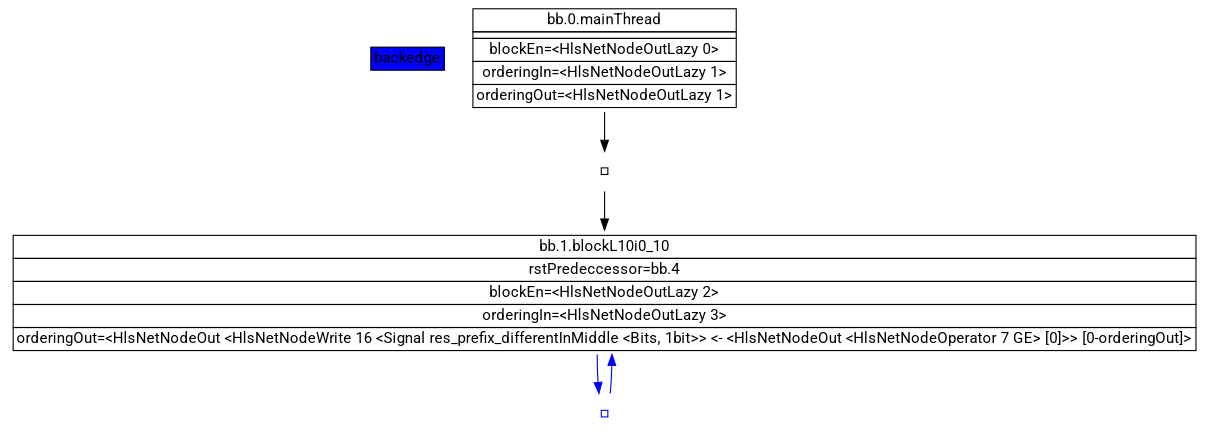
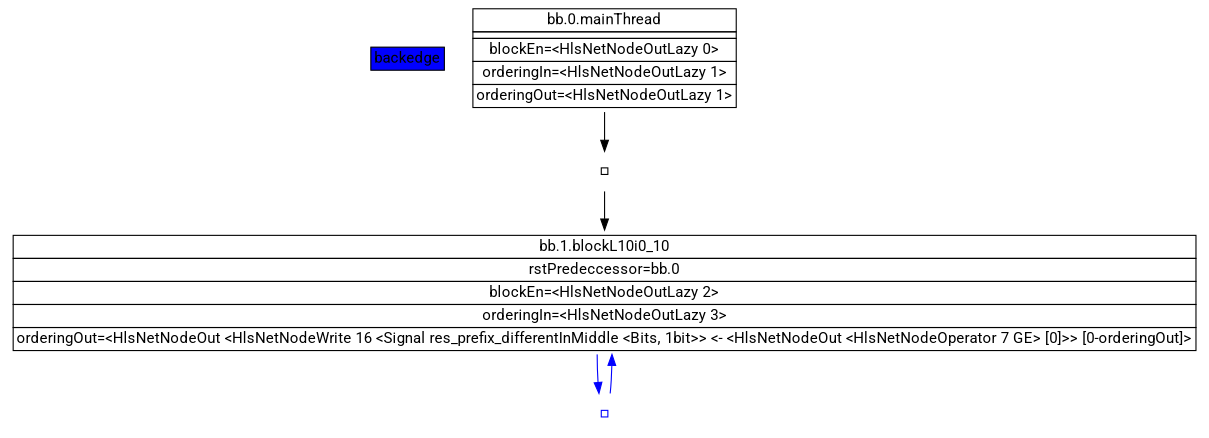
node "bb.1.blockL10i0_10": text "rstPredeccessor=bb.4" -> "rstPredeccessor=bb.0"
